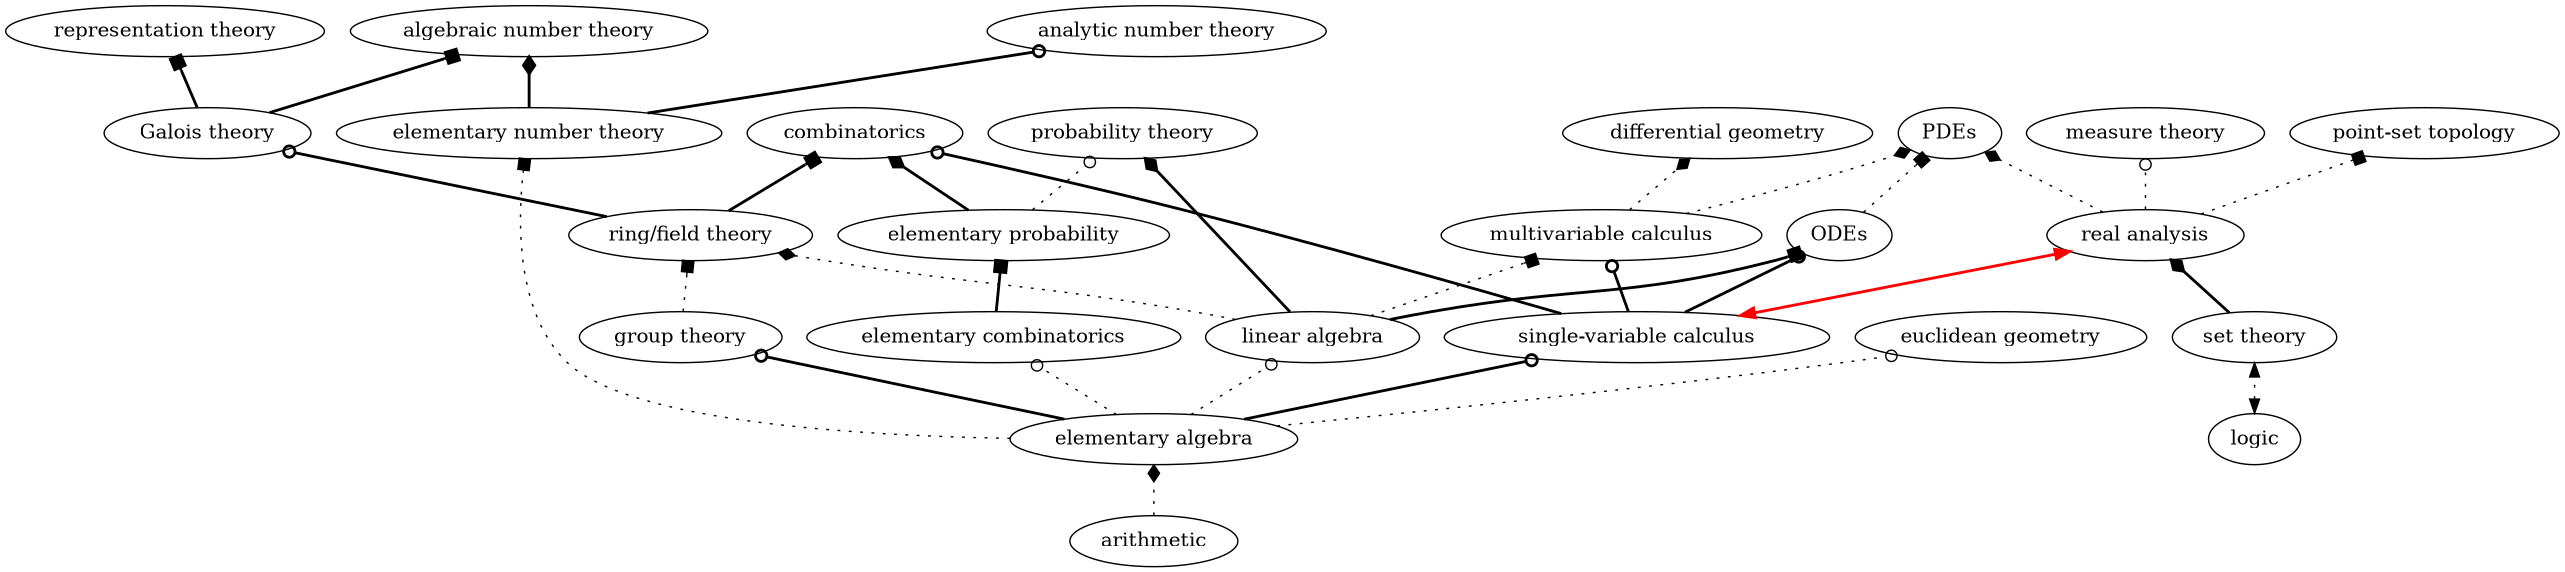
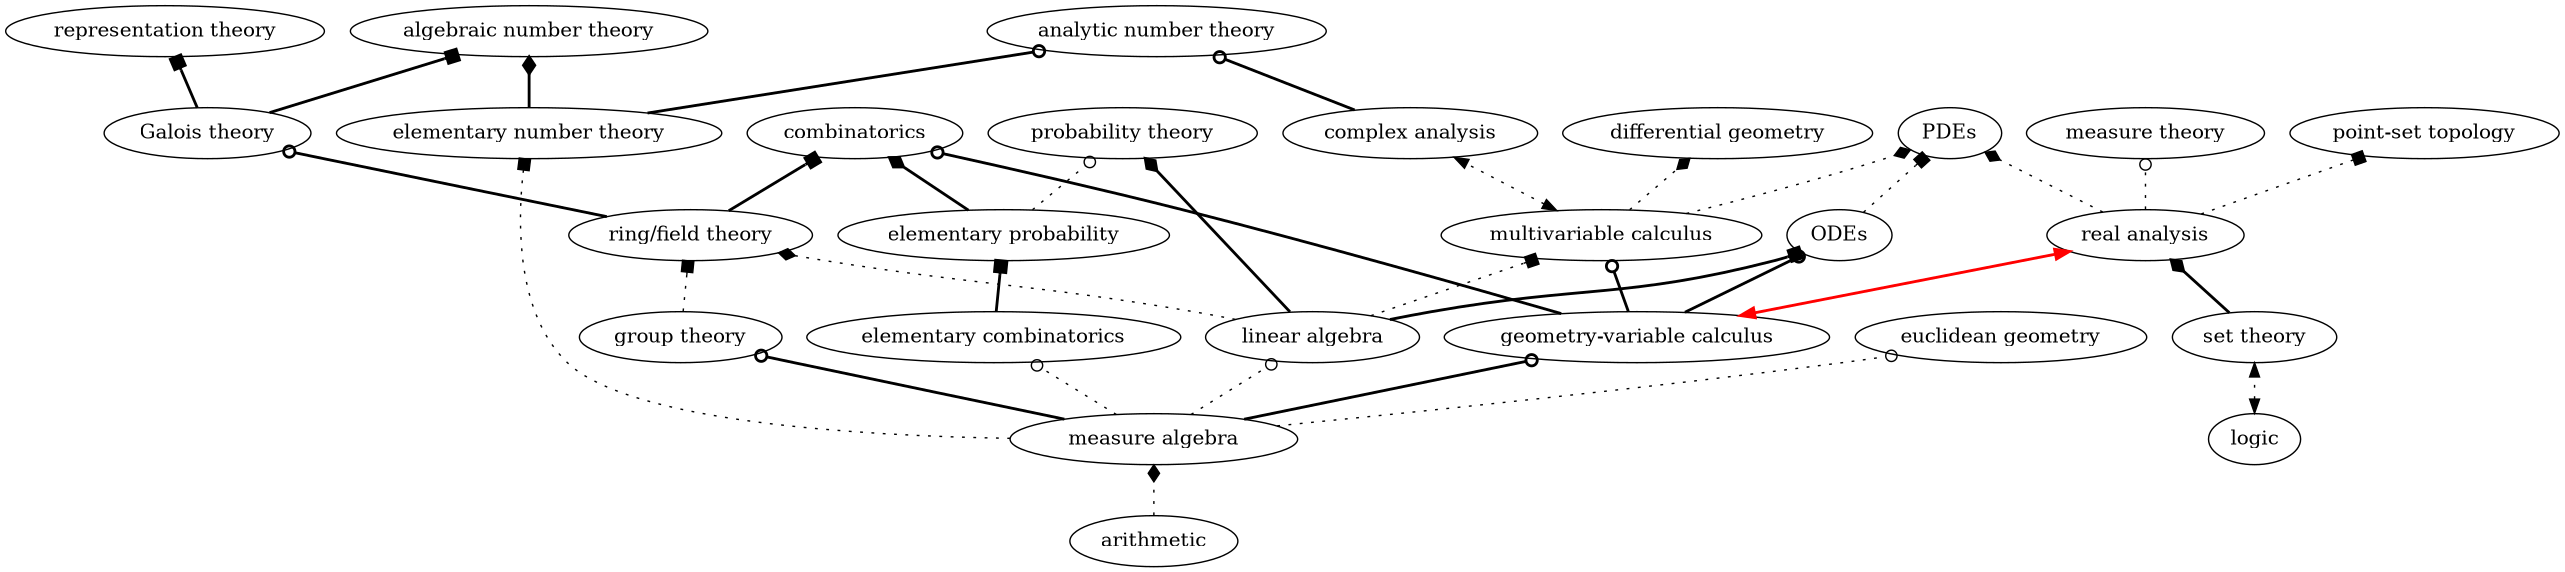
node "complex analysis": added
node "single-variable calculus": label "single-variable calculus" -> "geometry-variable calculus"
node "elementary algebra": label "elementary algebra" -> "measure algebra"
